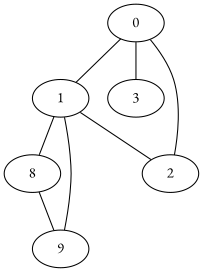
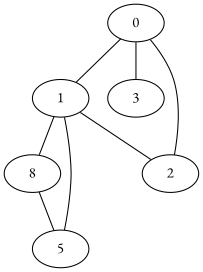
node "9": label "9" -> "5"
